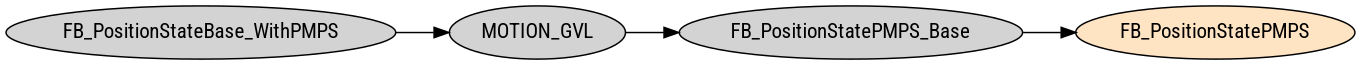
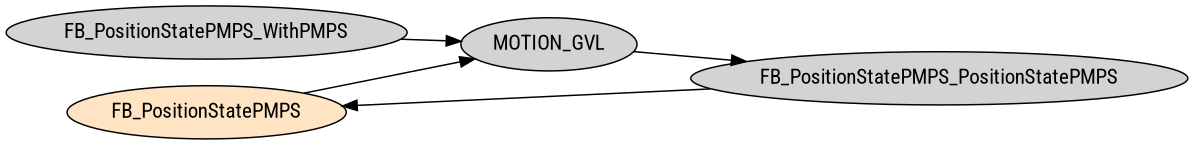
node "FB_PositionStateBase_WithPMPS": label "FB_PositionStateBase_WithPMPS" -> "FB_PositionStatePMPS_WithPMPS"
node "FB_PositionStatePMPS_Base": label "FB_PositionStatePMPS_Base" -> "FB_PositionStatePMPS_PositionStatePMPS"
edge "FB_PositionStatePMPS" -> "MOTION_GVL": added
